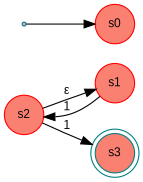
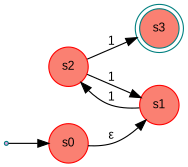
edge "s2" -> "s1": label "ε" -> "1"
edge "s0" -> "s1": added, label "ε"
